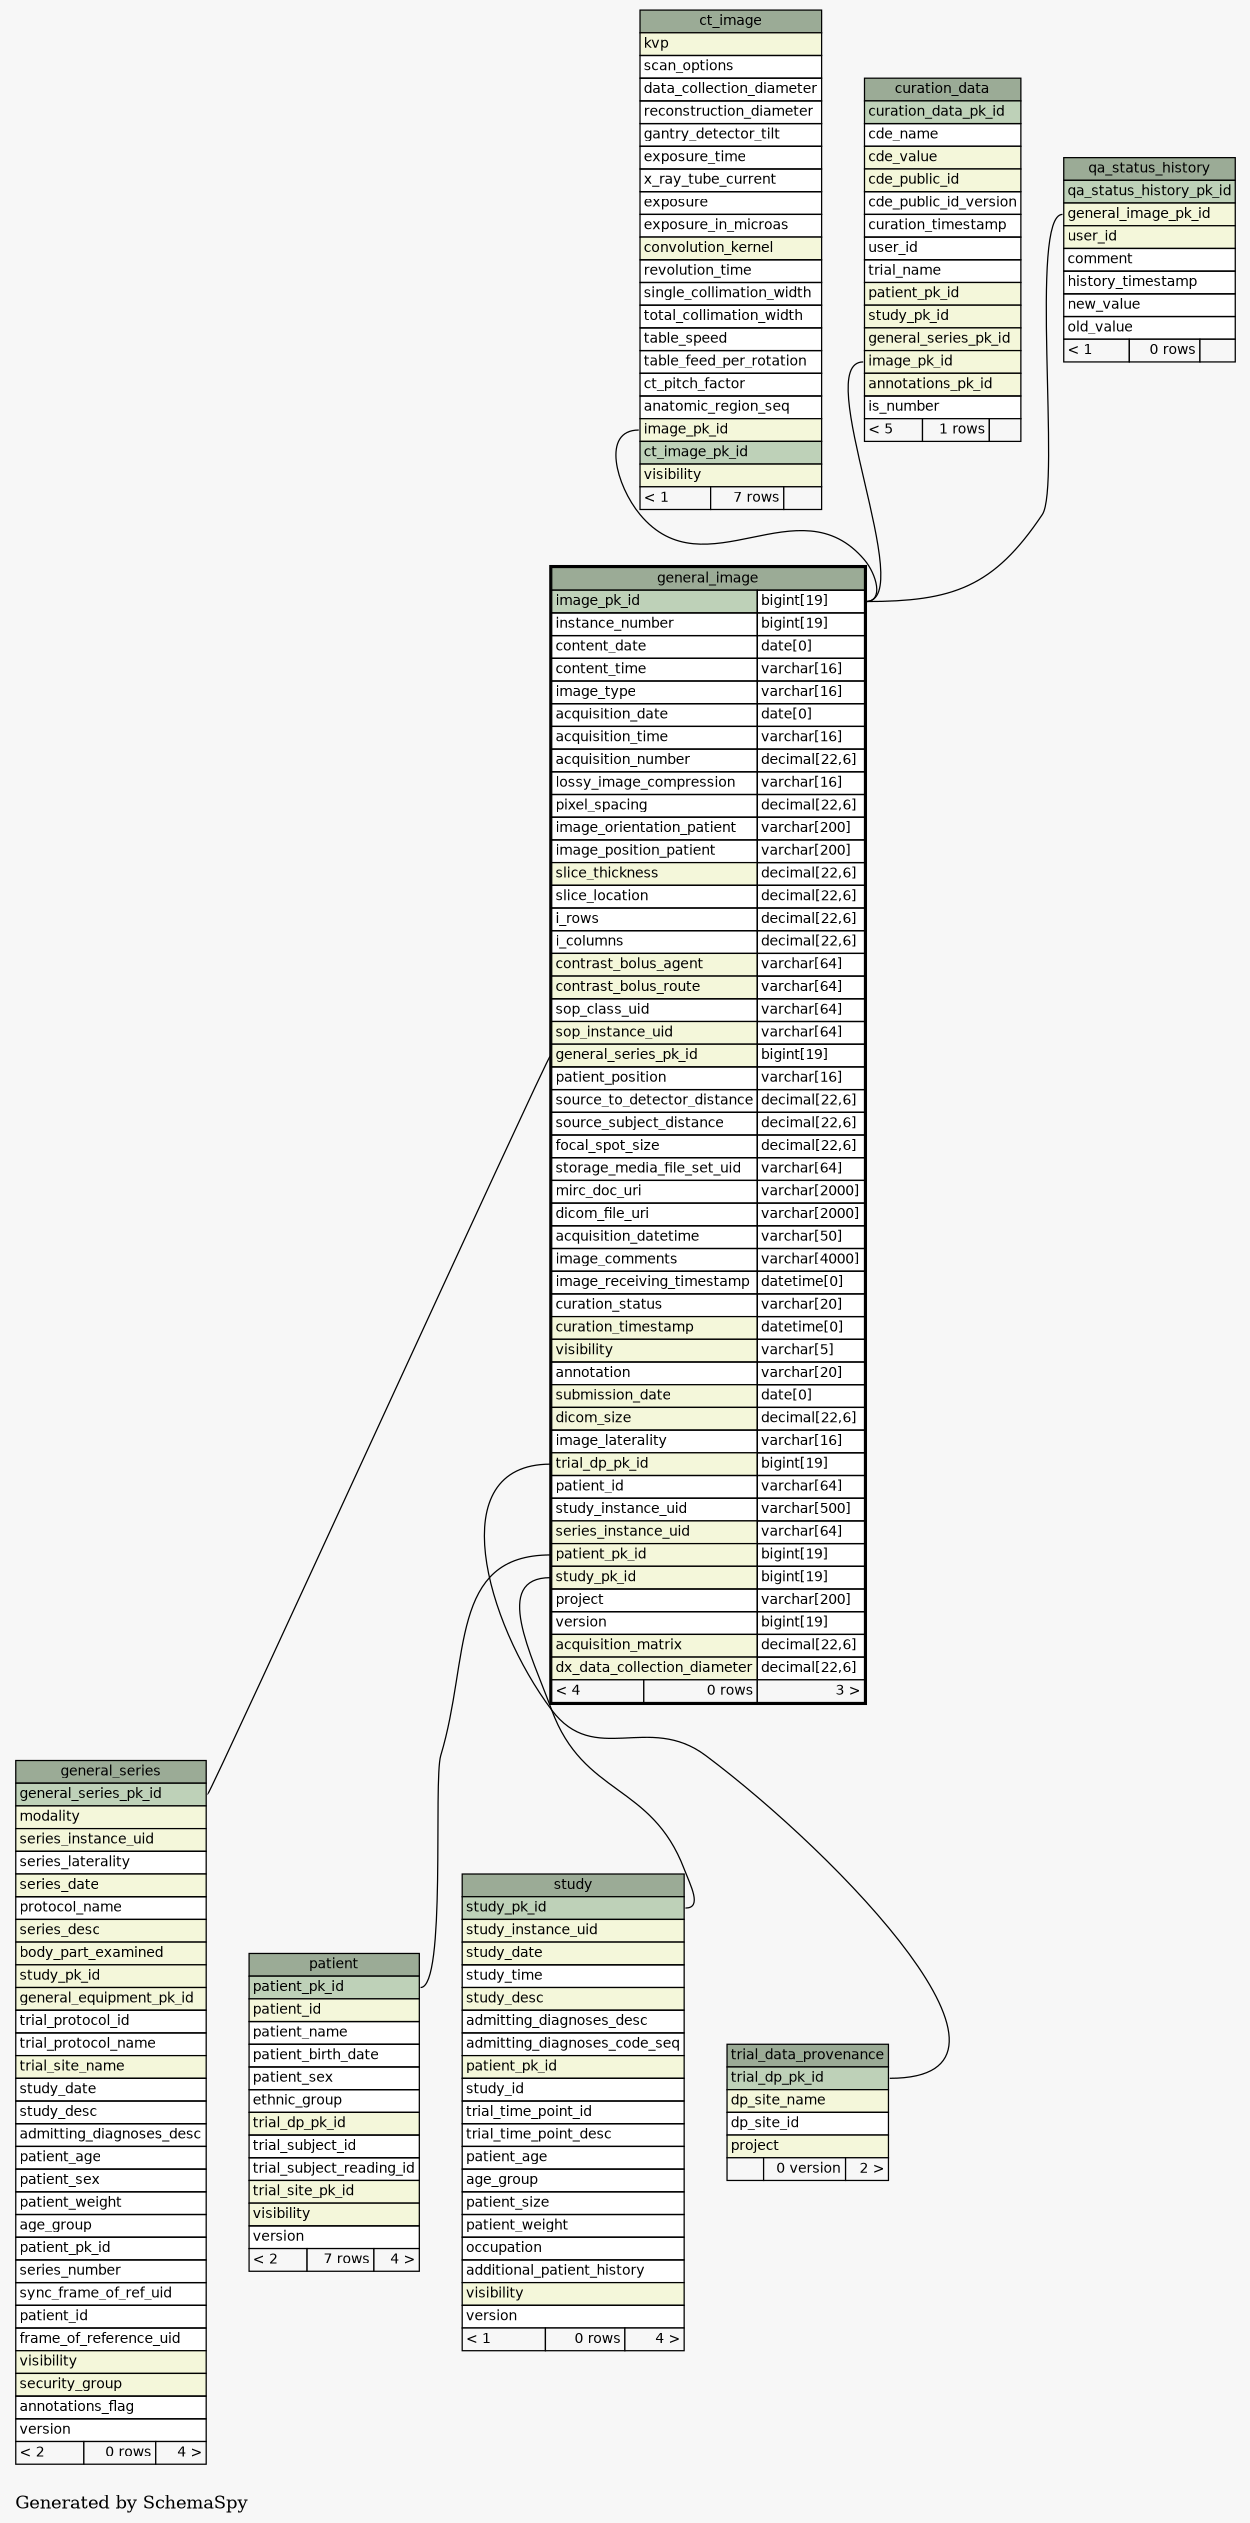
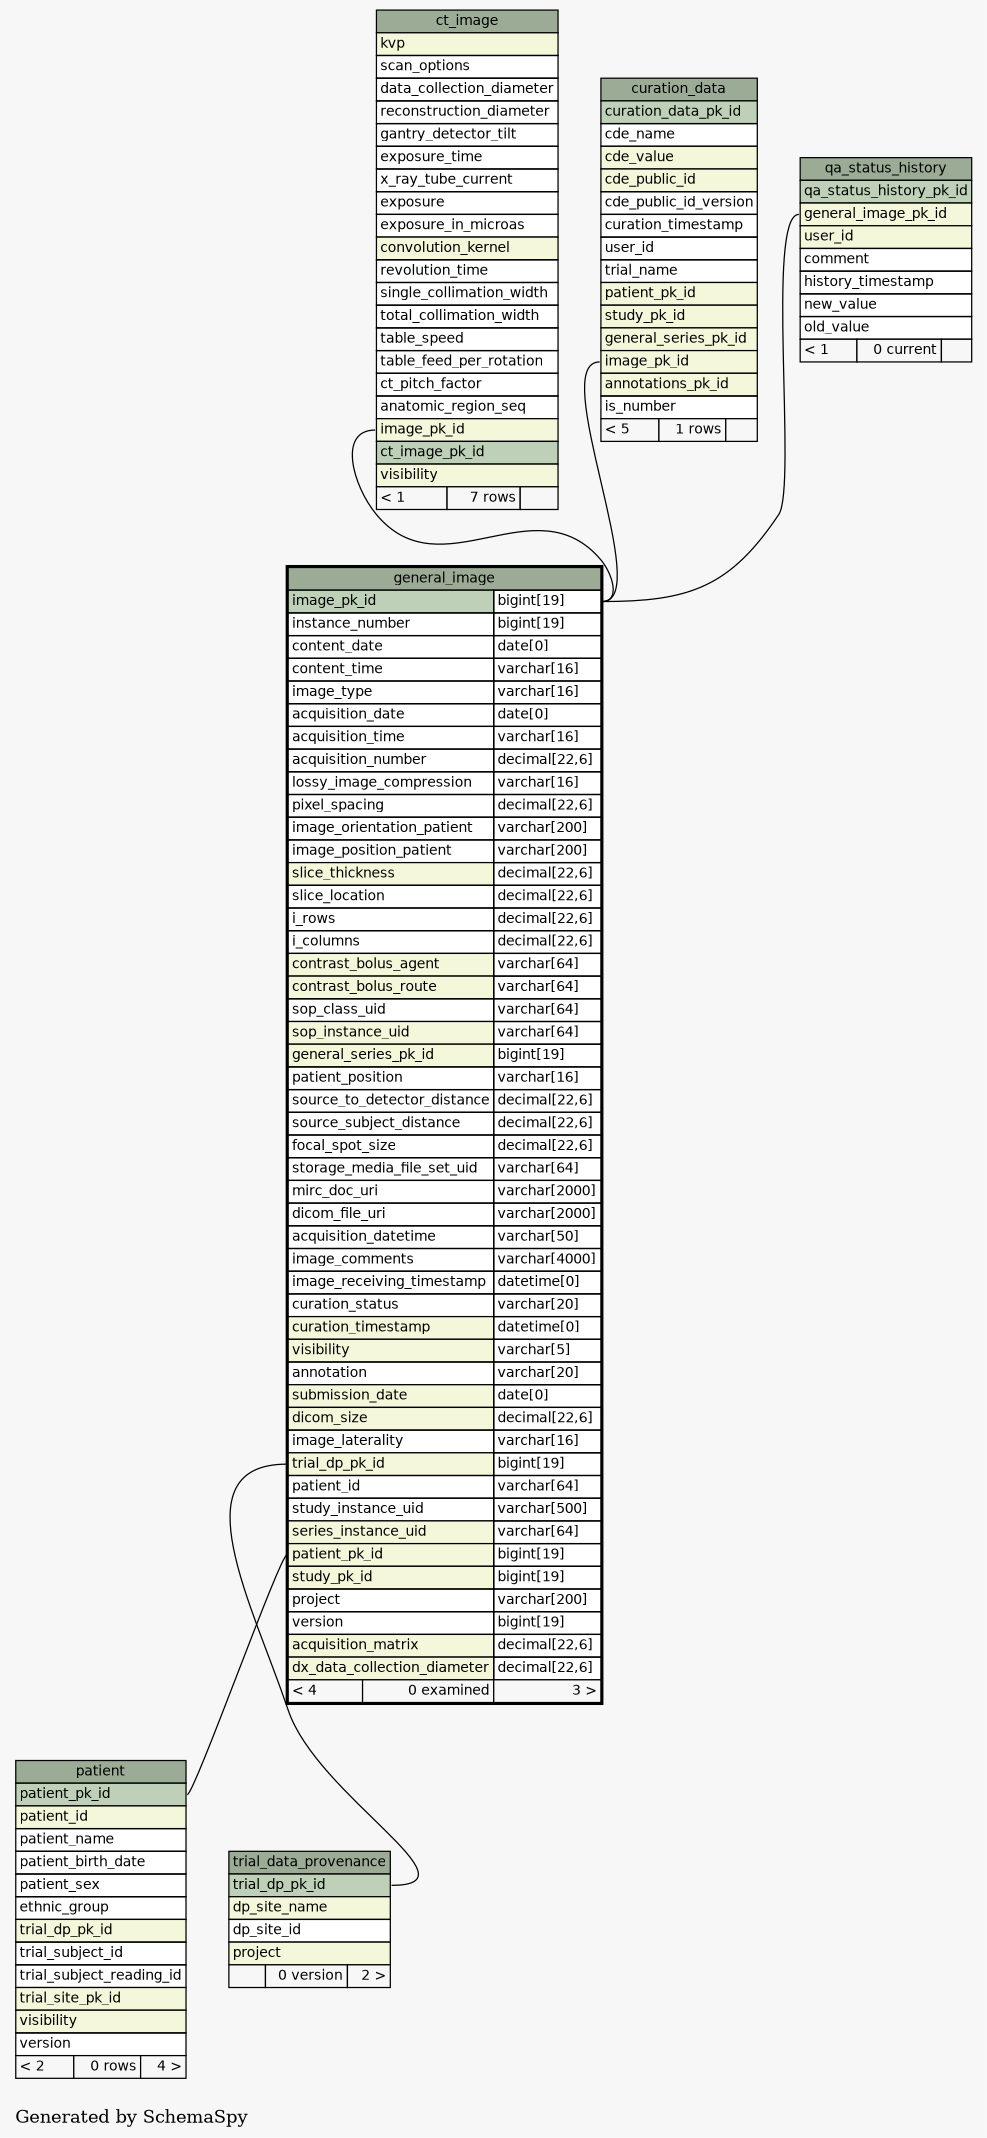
node "qa_status_history": text "0 rows" -> "0 current"
node "general_image": text "0 rows" -> "0 examined"
node "general_series": removed
node "study": removed
node "patient": text "7 rows" -> "0 rows"
